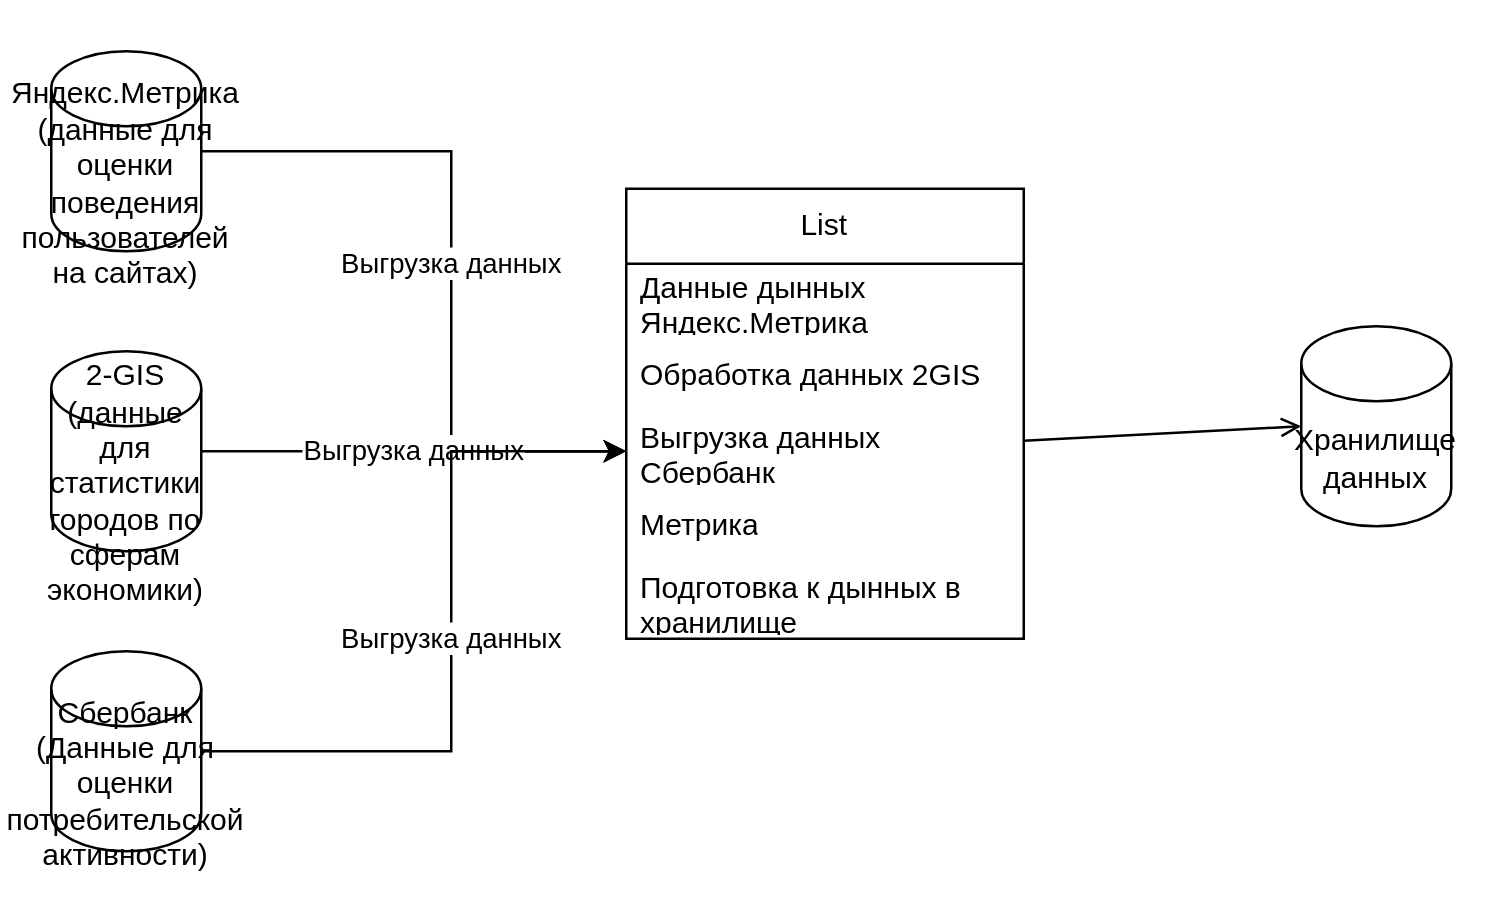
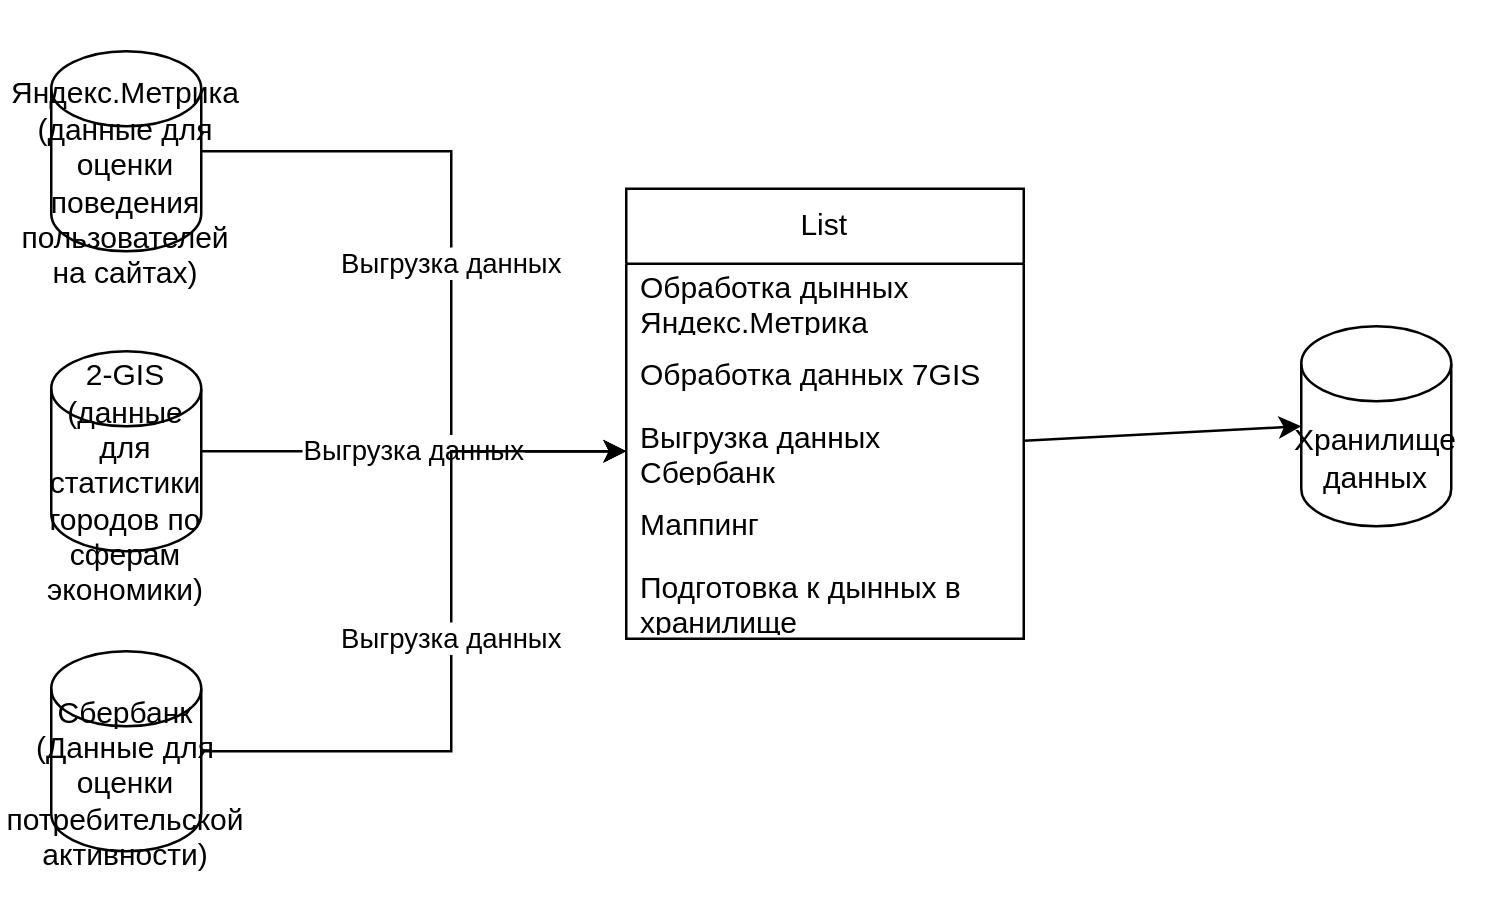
node "Данные дынных Яндекс.Метрика": label "Данные дынных Яндекс.Метрика" -> "Обработка дынных Яндекс.Метрика"
node "Обработка данных 2GIS": label "Обработка данных 2GIS" -> "Обработка данных 7GIS"
edge "Выгрузка данных Сбербанк" -> "Хранилище данных": arrowhead open -> classic
node "Метрика": label "Метрика" -> "Маппинг"
